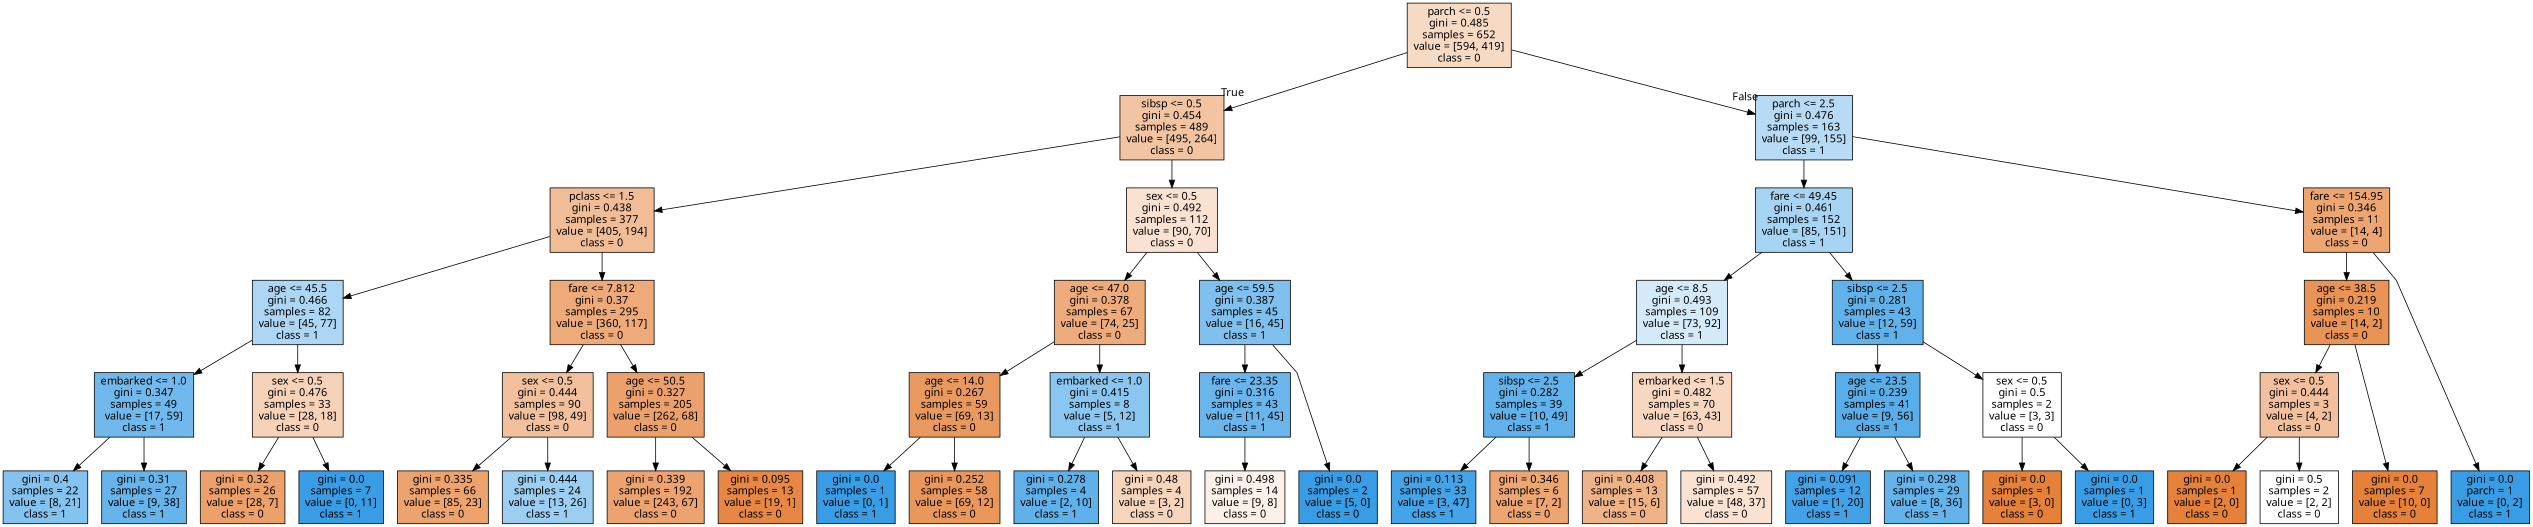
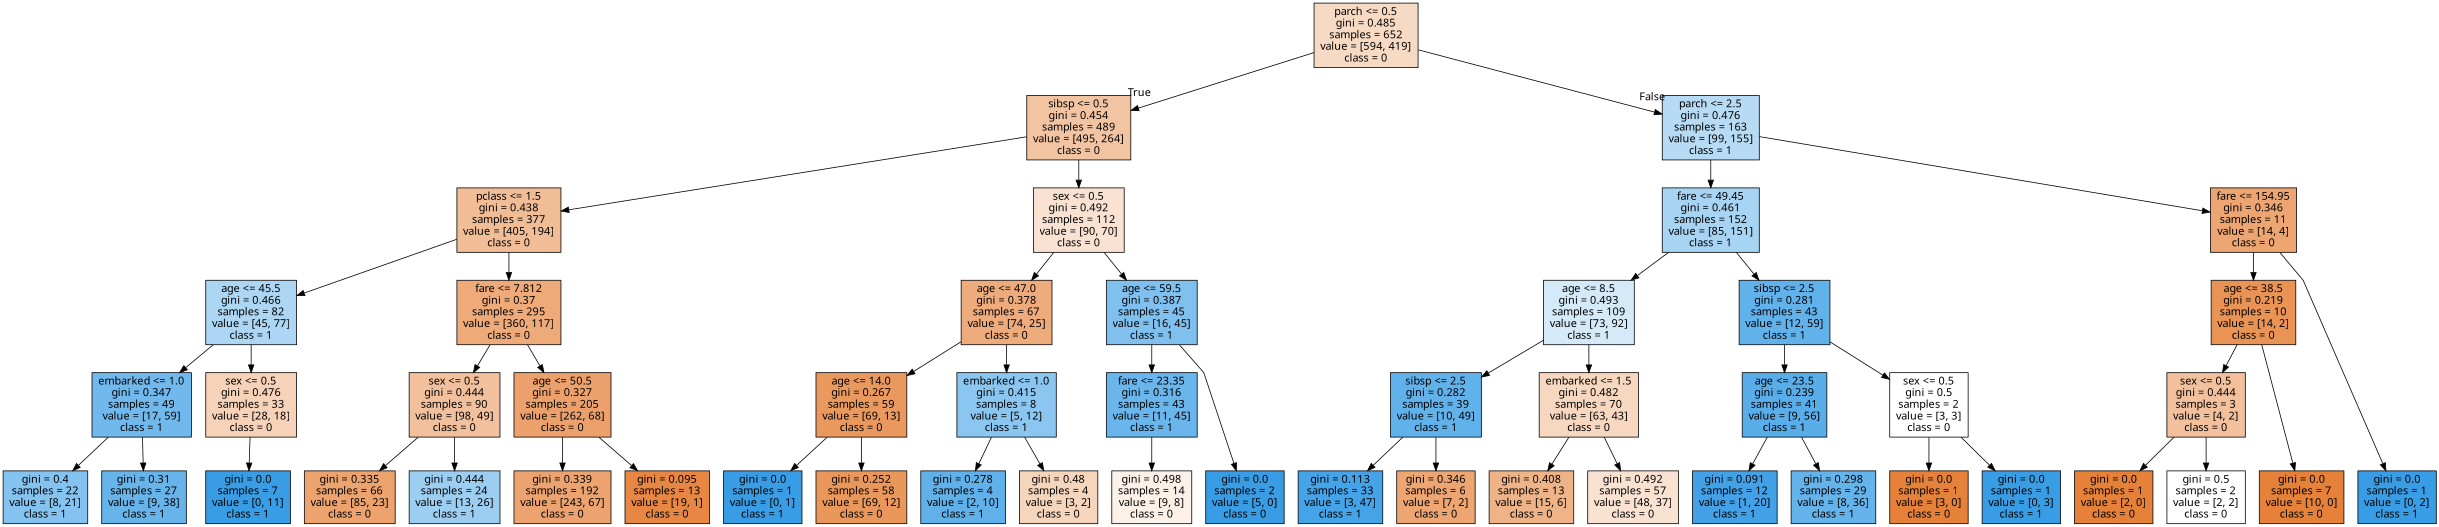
node "gini = 0.32 samples = 26 value = [28, 7] class = 0": removed
node "gini = 0.0 parch = 1 value = [0, 2] class = 1": label "gini = 0.0 parch = 1 value = [0, 2] class = 1" -> "gini = 0.0 samples = 1 value = [0, 2] class = 1"
